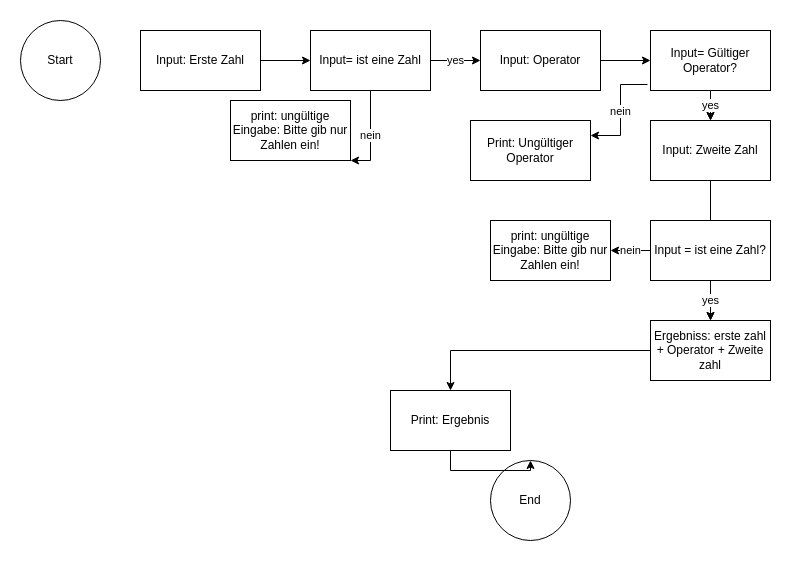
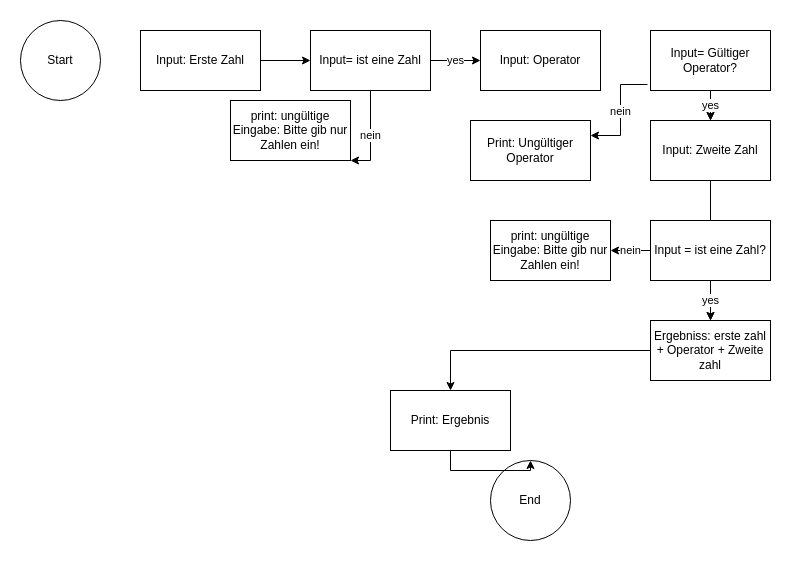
edge "Input: Operator" -> "Input= Gültiger Operator?": removed
